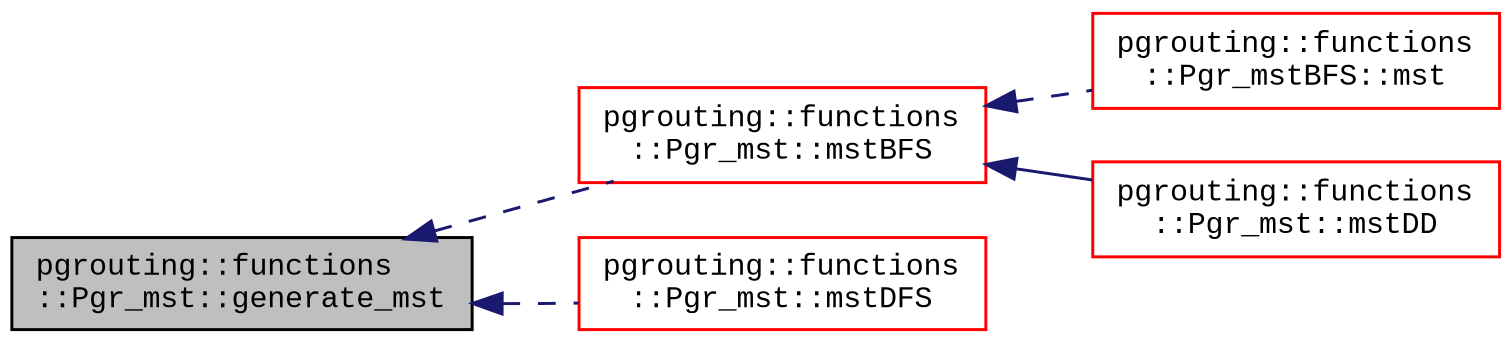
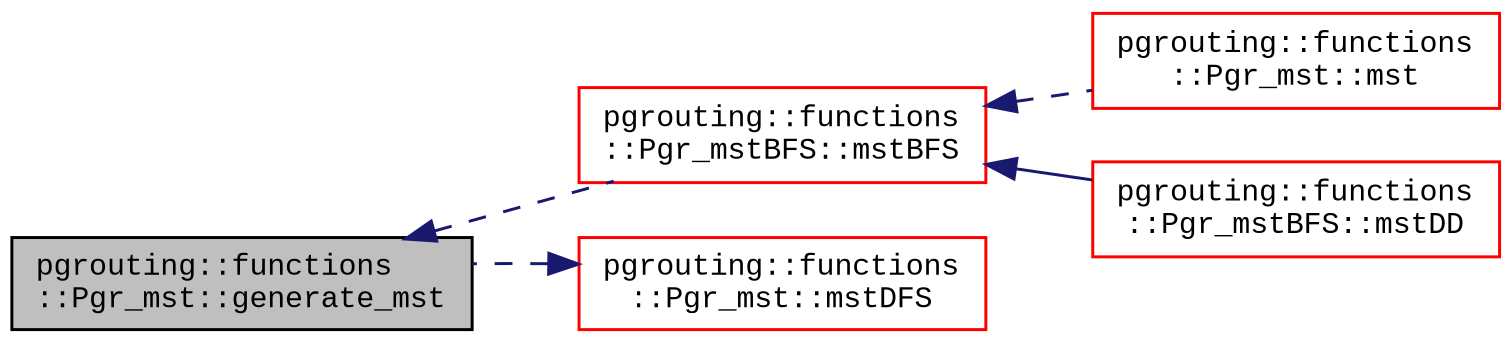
node "pgrouting::functions ::Pgr_mstBFS::mst": label "pgrouting::functions ::Pgr_mstBFS::mst" -> "pgrouting::functions ::Pgr_mst::mst"
node "pgrouting::functions ::Pgr_mst::mstBFS": label "pgrouting::functions ::Pgr_mst::mstBFS" -> "pgrouting::functions ::Pgr_mstBFS::mstBFS"
node "pgrouting::functions ::Pgr_mst::mstDD": label "pgrouting::functions ::Pgr_mst::mstDD" -> "pgrouting::functions ::Pgr_mstBFS::mstDD"
edge "pgrouting::functions ::Pgr_mst::mstDFS" -> "pgrouting::functions ::Pgr_mst::generate_mst": reversed
